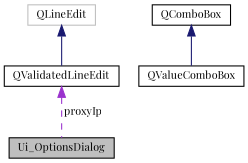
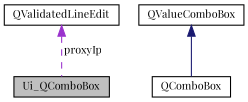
node "QLineEdit": removed
edge "QValueComboBox" -> "QComboBox": reversed
node "Ui_OptionsDialog": label "Ui_OptionsDialog" -> "Ui_QComboBox"
